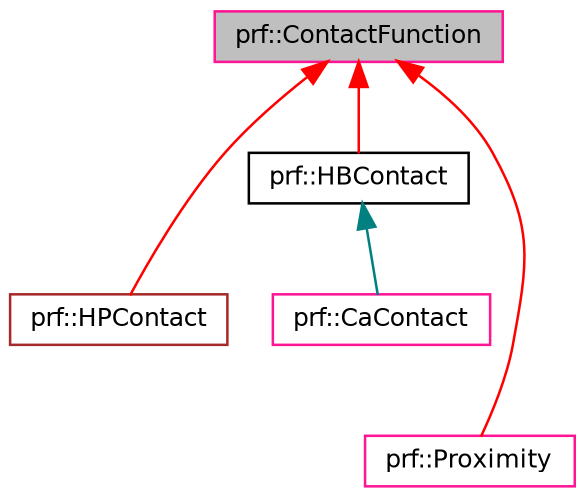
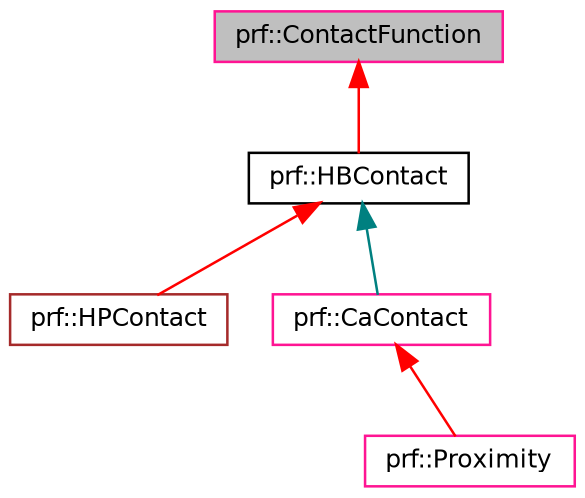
edge "prf::HPContact" -> "prf::ContactFunction": now "prf::HPContact" -> "prf::HBContact"
edge "prf::Proximity" -> "prf::ContactFunction": now "prf::Proximity" -> "prf::CaContact"
